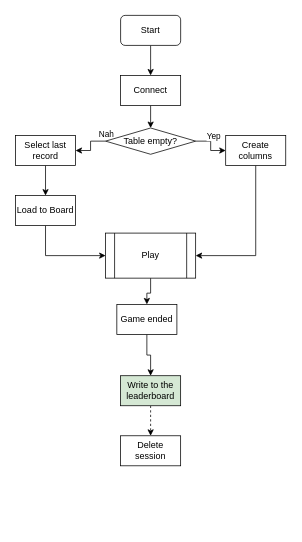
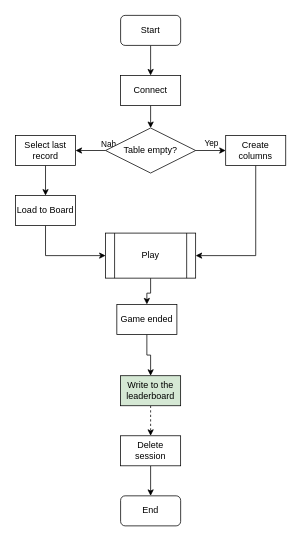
node "Table empty?": size 90x26 -> 90x45
edge "Delete session" -> "End": added
node "End": added
